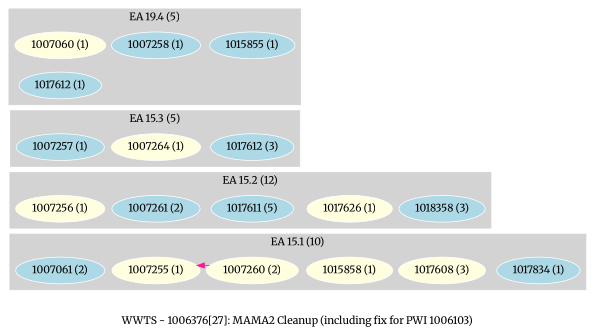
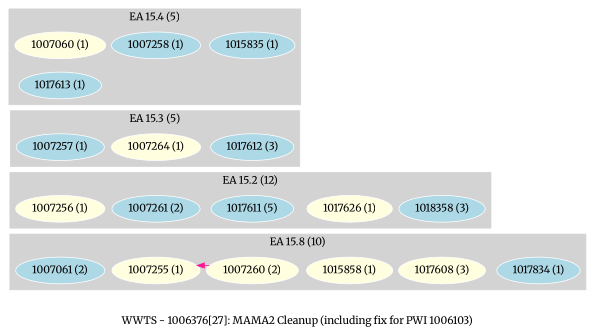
cluster "EA 19.4 (5)": label "EA 19.4 (5)" -> "EA 15.4 (5)"
node "1015855 (1)": label "1015855 (1)" -> "1015835 (1)"
node "1017612 (1)": label "1017612 (1)" -> "1017613 (1)"
cluster "EA 15.1 (10)": label "EA 15.1 (10)" -> "EA 15.8 (10)"
